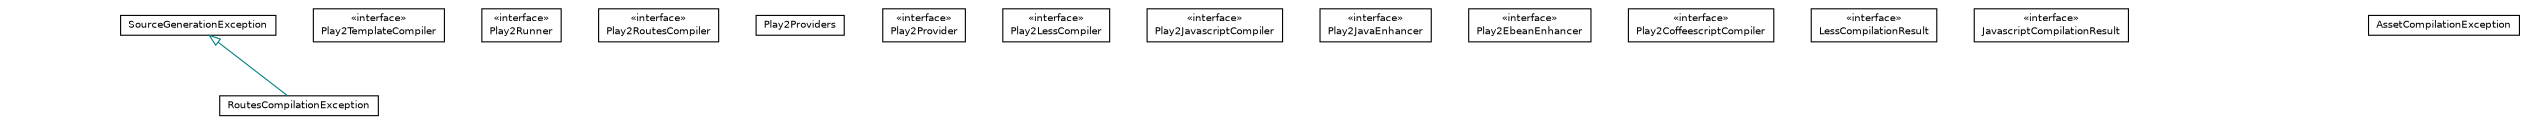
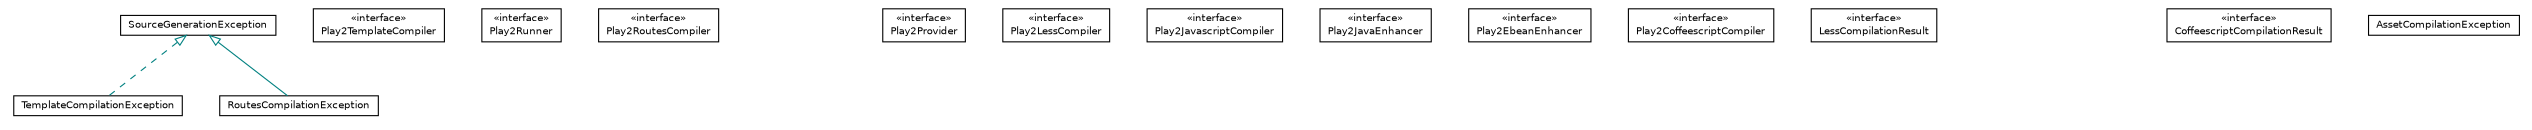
node "Play2Providers": removed
node "JavascriptCompilationResult": removed
node "CoffeescriptCompilationResult": added
node "TemplateCompilationException": added
